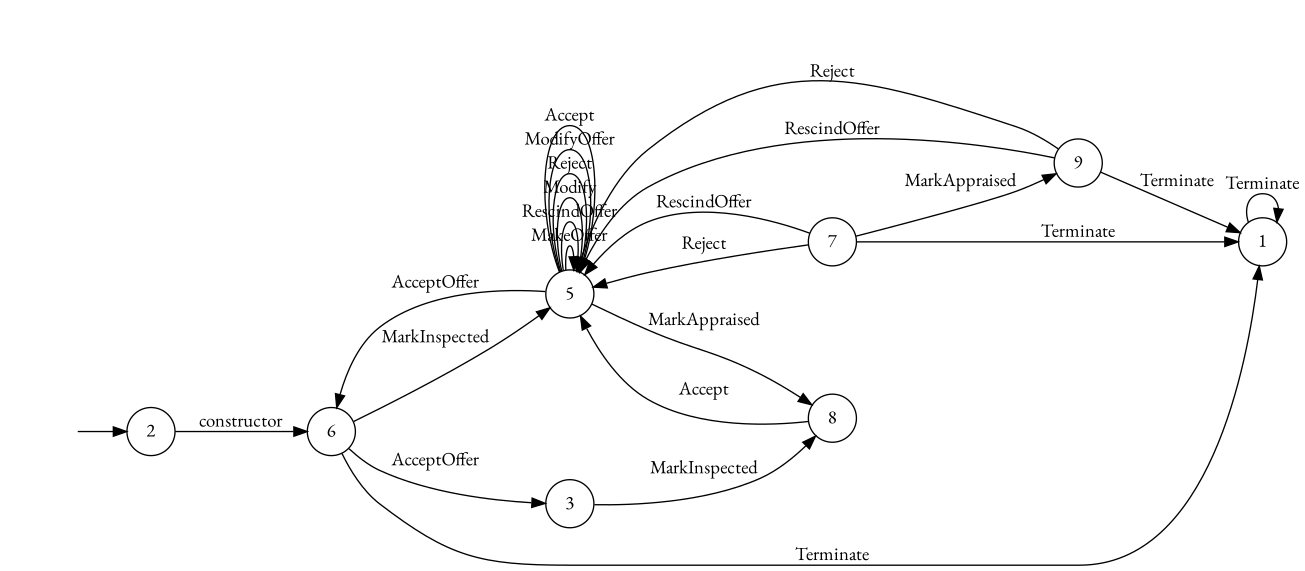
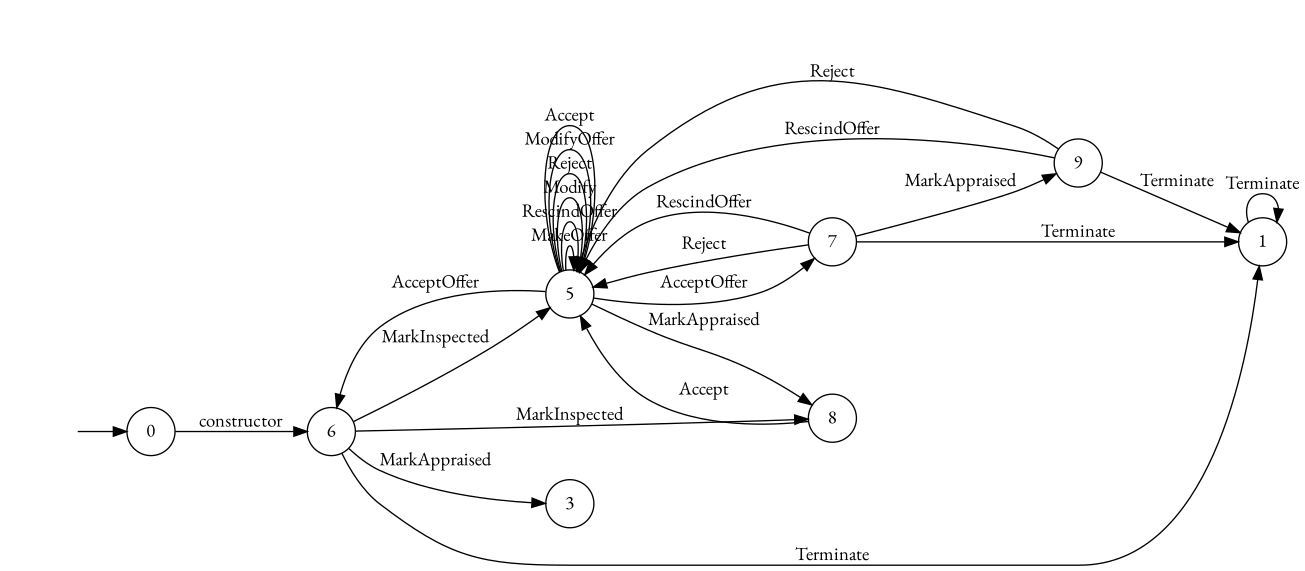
edge "5" -> "7": added, label "AcceptOffer"
node "2": label "2" -> "0"
edge "6" -> "3": label "AcceptOffer" -> "MarkAppraised"
edge "3" -> "8": now "6" -> "8"
